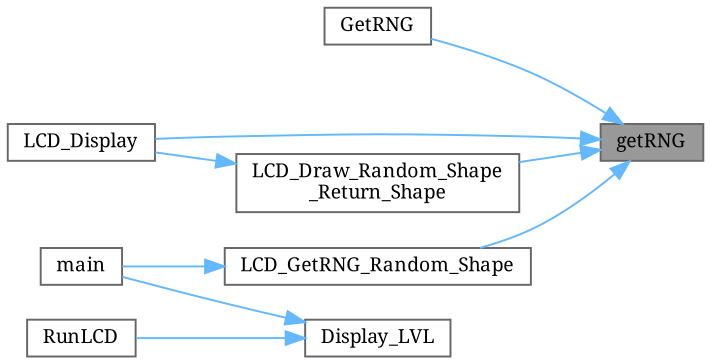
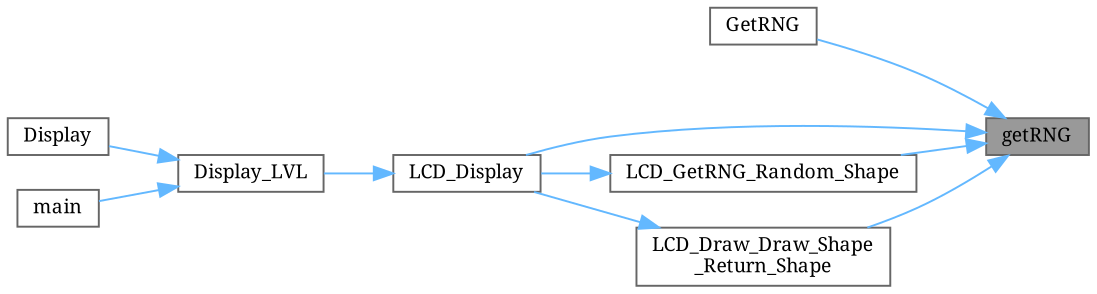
edge "Display_LVL" -> "LCD_Display": added
node "LCD_Draw_Random_Shape _Return_Shape": label "LCD_Draw_Random_Shape _Return_Shape" -> "LCD_Draw_Draw_Shape _Return_Shape"
edge "main" -> "LCD_GetRNG_Random_Shape": now "LCD_Display" -> "LCD_GetRNG_Random_Shape"
node "RunLCD": label "RunLCD" -> "Display"
